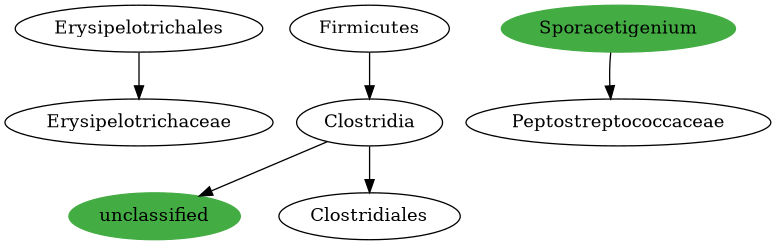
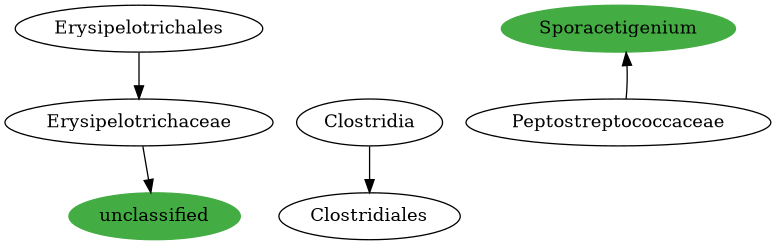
node "Firmicutes": removed
edge "Sporacetigenium" -> "Peptostreptococcaceae": reversed
edge "Clostridia" -> "unclassified": now "Erysipelotrichaceae" -> "unclassified"
